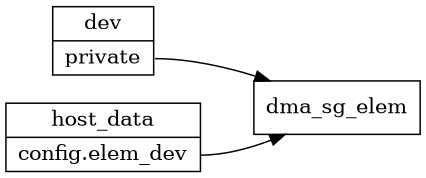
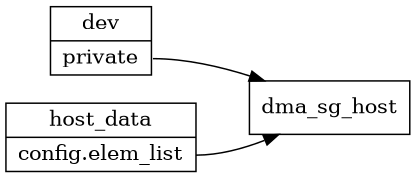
node "dma_sg_elem": label "dma_sg_elem" -> "dma_sg_host"
node "host_data": text "config.elem_dev" -> "config.elem_list"
